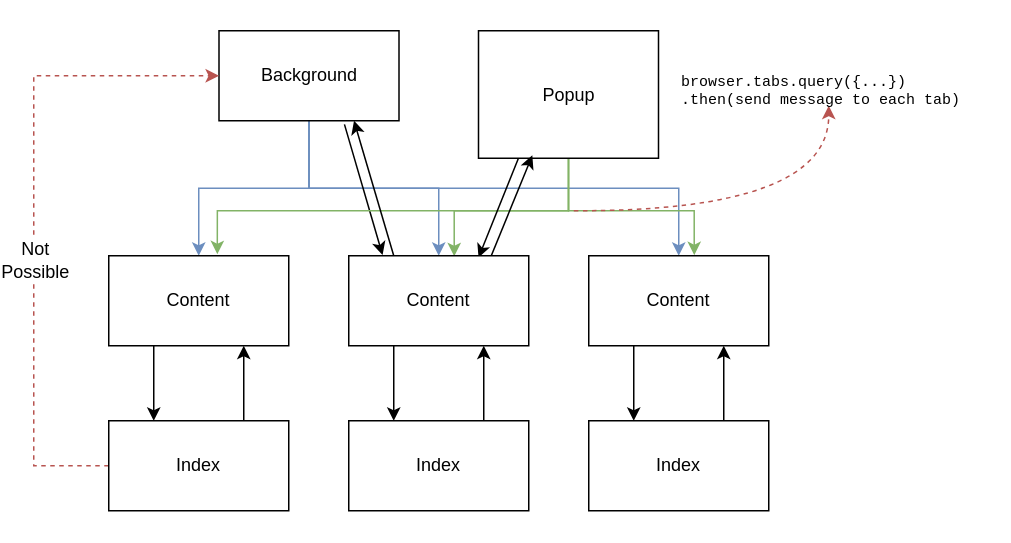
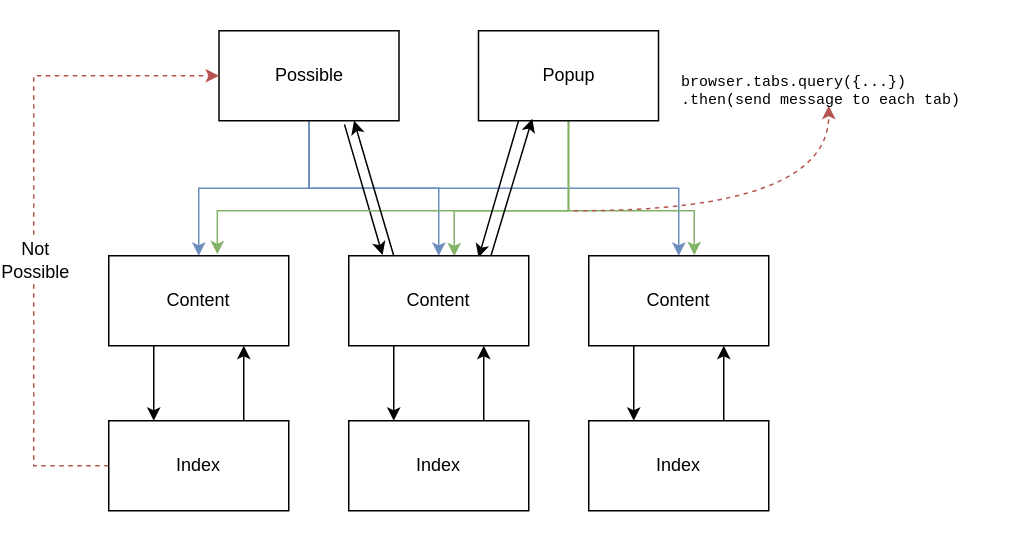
node "Background": label "Background" -> "Possible"
node "Popup": size 180x128 -> 180x90
